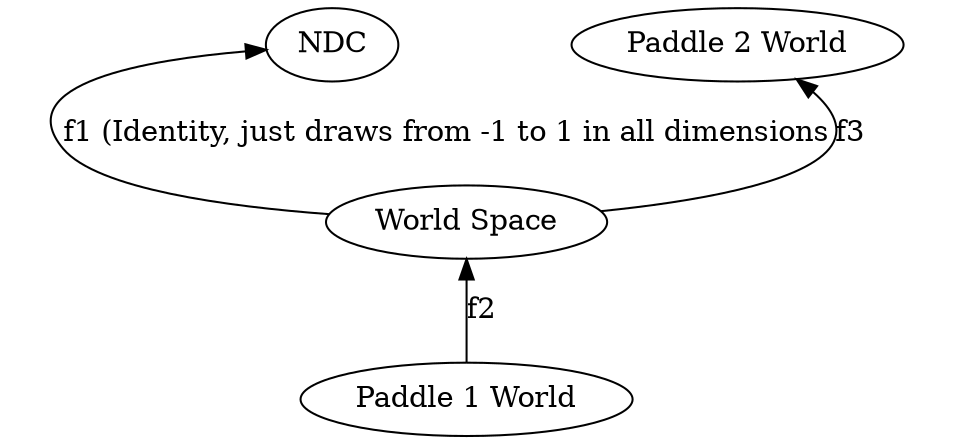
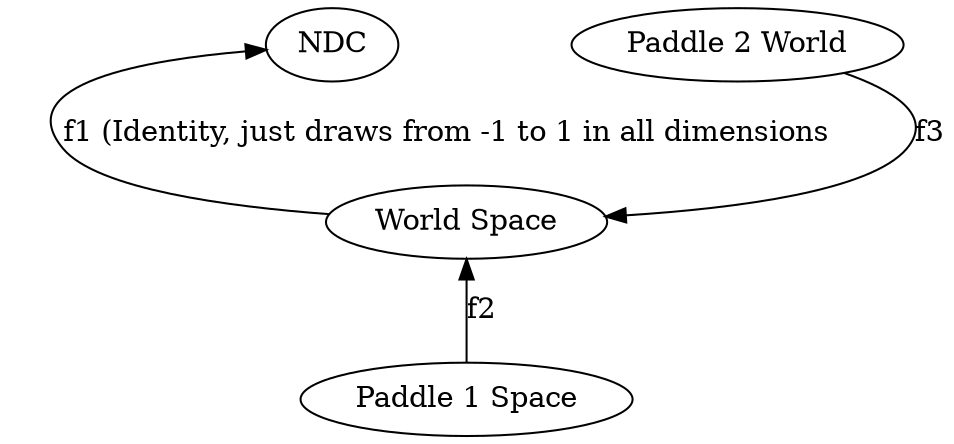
edge "World Space" -> "Paddle 2 World": reversed
node "Paddle 1 World": label "Paddle 1 World" -> "Paddle 1 Space"
